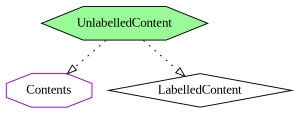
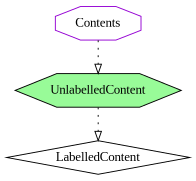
edge "UnlabelledContent" -> "Contents": reversed
